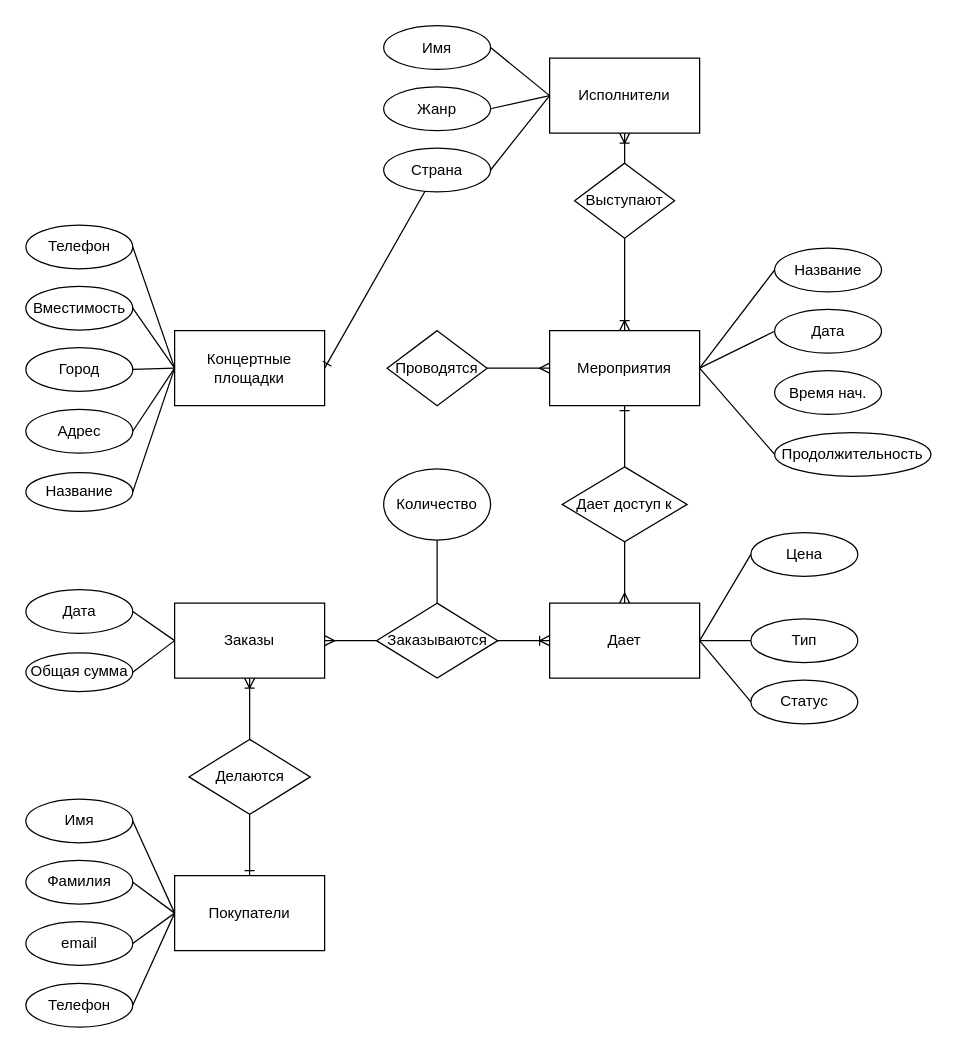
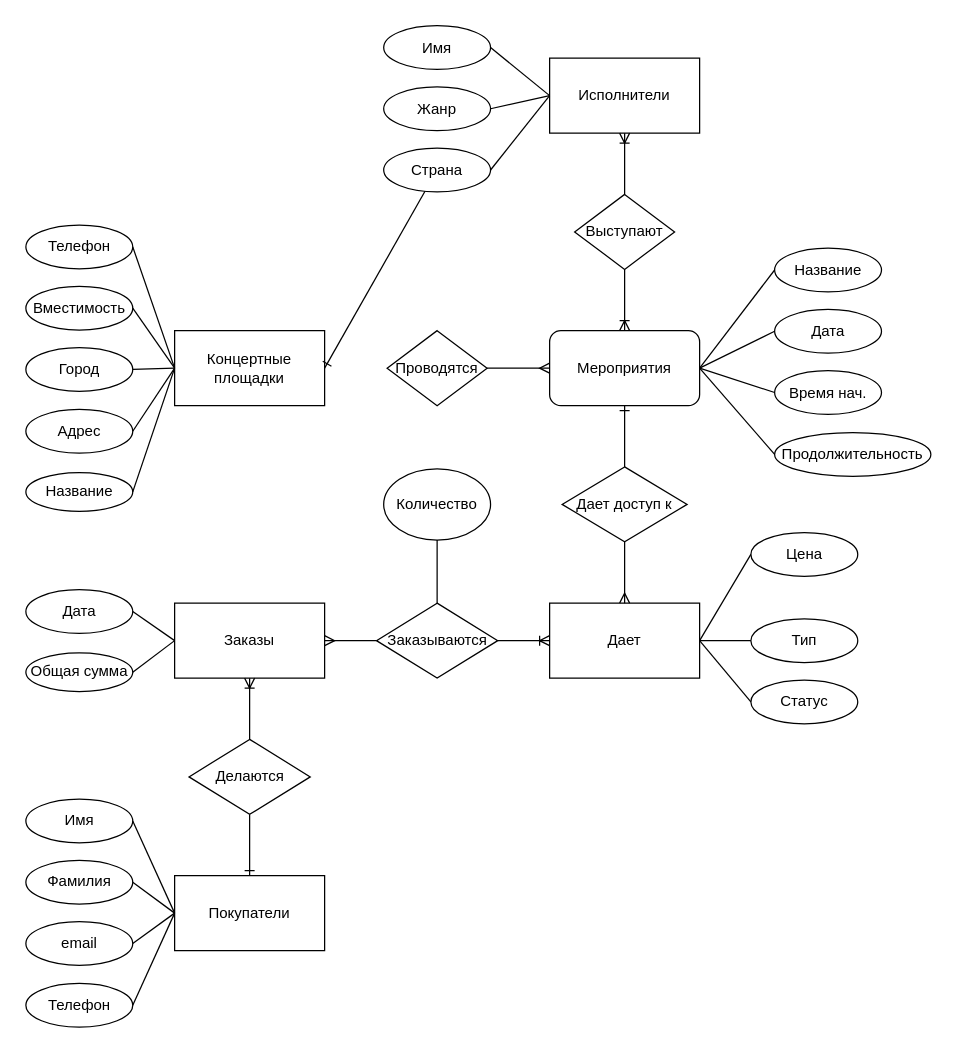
node "Выступают": moved (624, 201) -> (624, 232)
node "Мероприятия": shape rectangle -> rounded rectangle
edge "Мероприятия" -- "Время нач.": added
